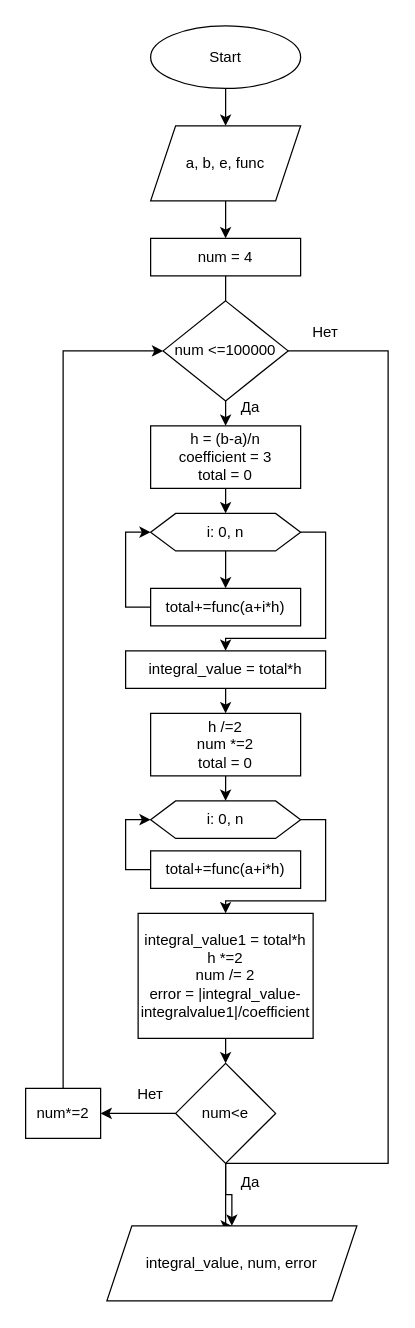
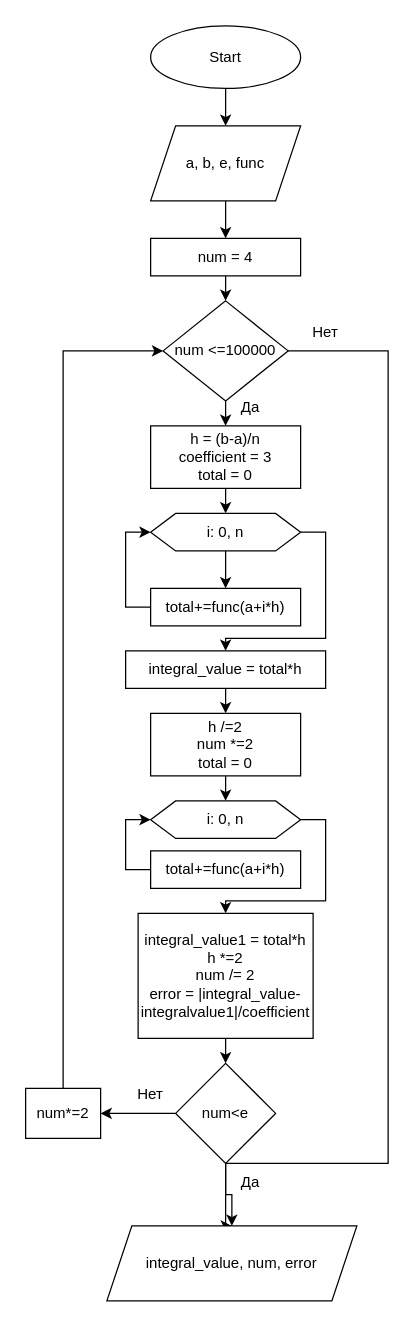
edge "num = 4" -- "num <=100000": arrowhead none -> classic
